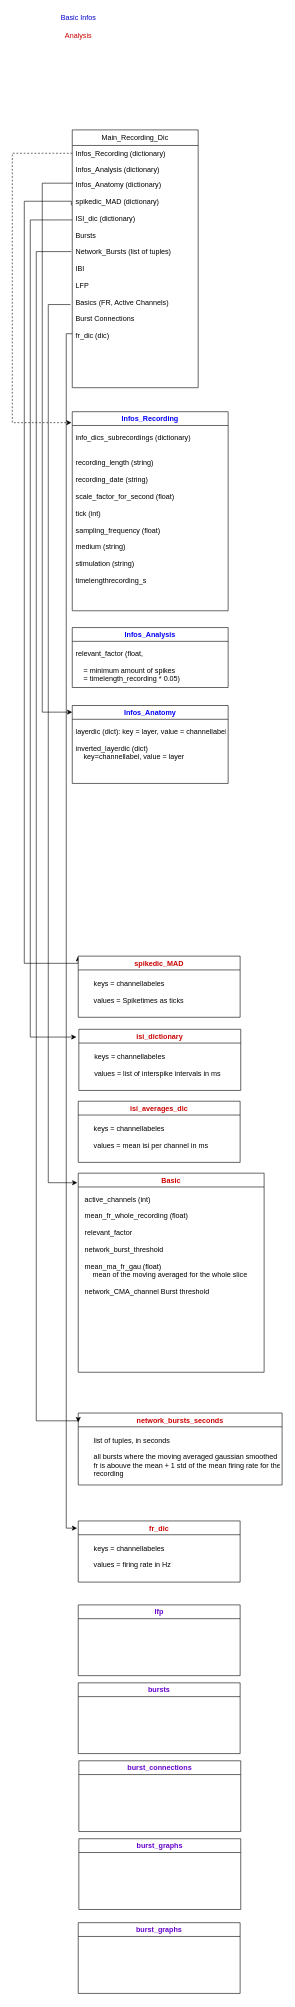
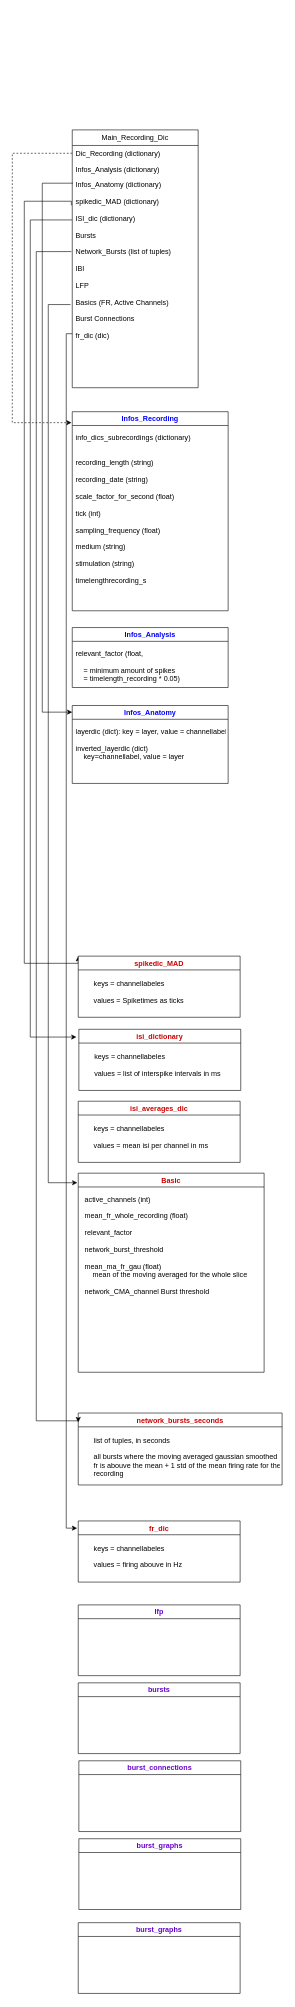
node "Basic Infos Analysis": removed
node "Infos_Recording (dictionary)": label "Infos_Recording (dictionary)" -> "Dic_Recording (dictionary)"
node "keys = channellabeles values = firing rate in Hz": label "keys = channellabeles values = firing rate in Hz" -> "keys = channellabeles values = firing abouve in Hz"
